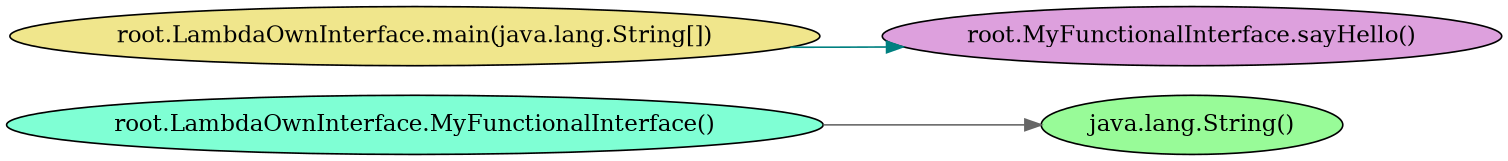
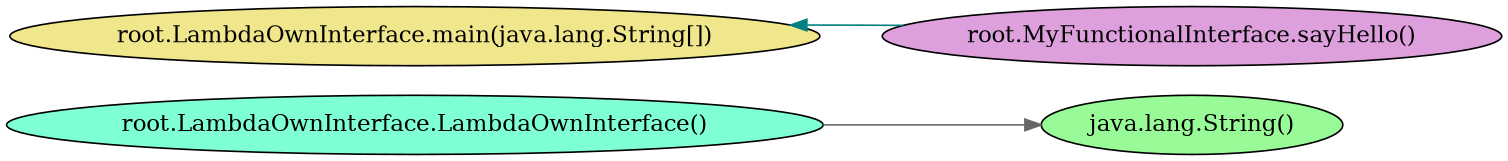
edge "root.LambdaOwnInterface.main(java.lang.String[])" -> "root.MyFunctionalInterface.sayHello()": reversed
node "root.LambdaOwnInterface.MyFunctionalInterface()": label "root.LambdaOwnInterface.MyFunctionalInterface()" -> "root.LambdaOwnInterface.LambdaOwnInterface()"
